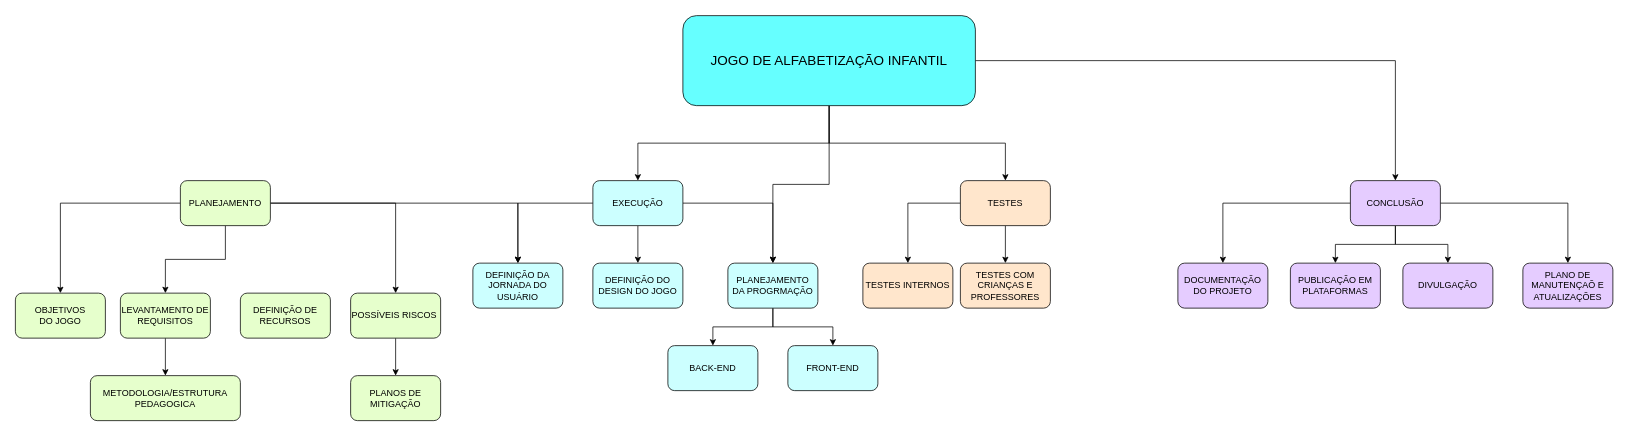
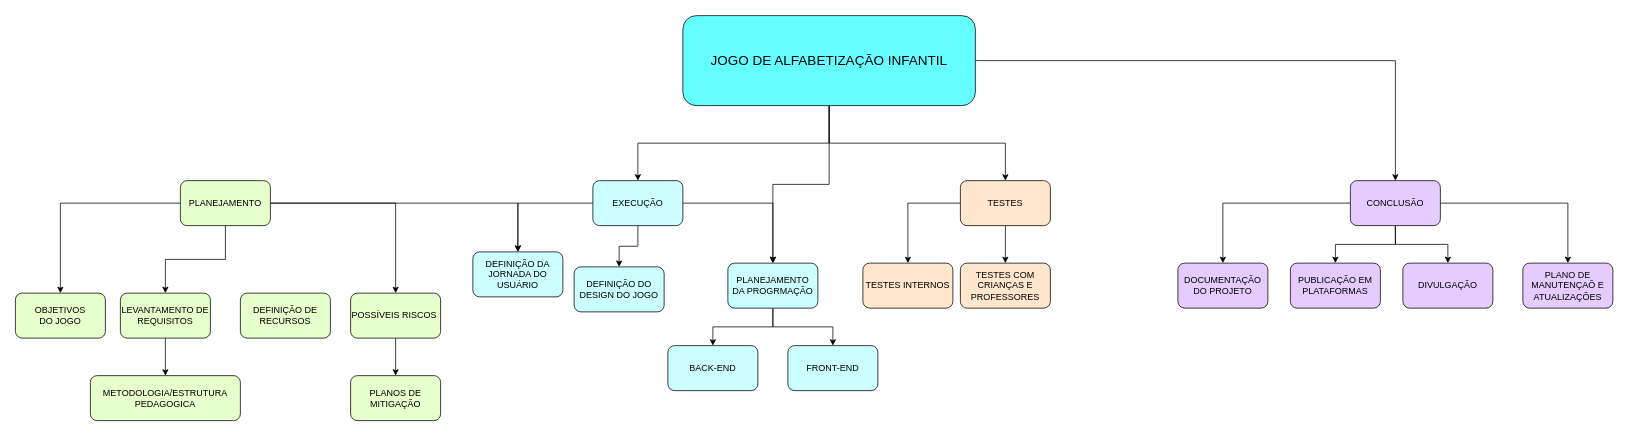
node "DEFINIÇÃO DA JORNADA DO USUÁRIO": moved (518, 285) -> (518, 274)
node "DEFINIÇÃO DO DESIGN DO JOGO": moved (638, 285) -> (619, 289)
